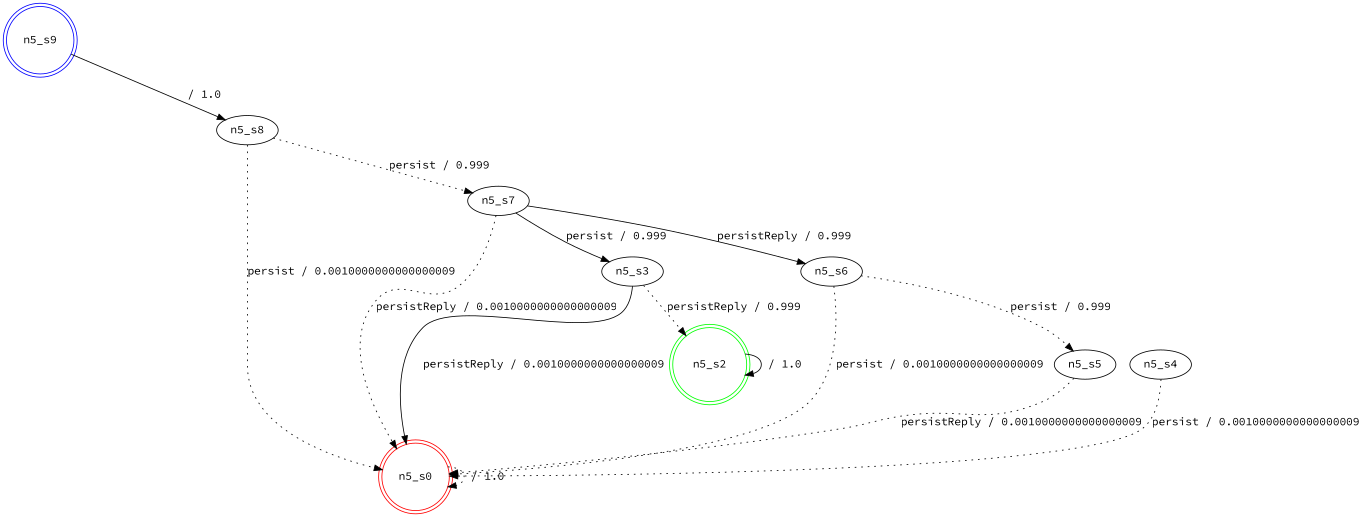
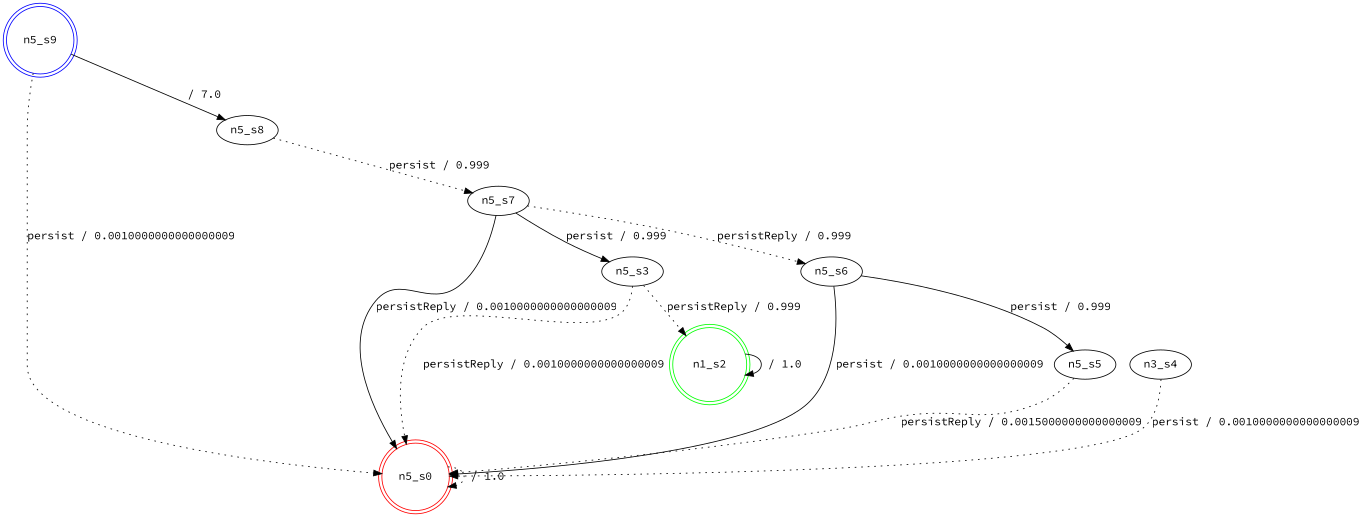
edge "n5_s9" -> "n5_s8": label " / 1.0" -> " / 7.0"
edge "n5_s7" -> "n5_s6": style solid -> dotted
edge "n5_s7" -> "n5_s0": style dotted -> solid
edge "n5_s6" -> "n5_s5": style dotted -> solid
edge "n5_s3" -> "n5_s0": style solid -> dotted
edge "n5_s8" -> "n5_s0": now "n5_s9" -> "n5_s0"
node "n5_s2": label "n5_s2" -> "n1_s2"
node "n5_s4": label "n5_s4" -> "n3_s4"
edge "n5_s5" -> "n5_s0": label "persistReply / 0.0010000000000000009" -> "persistReply / 0.0015000000000000009"
edge "n5_s6" -> "n5_s0": style dotted -> solid
